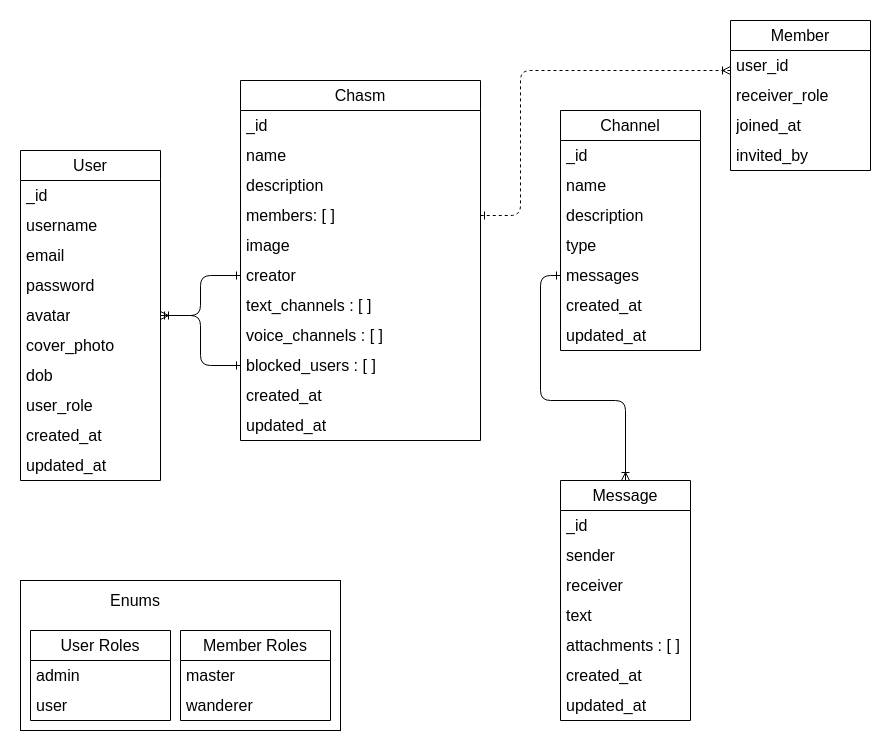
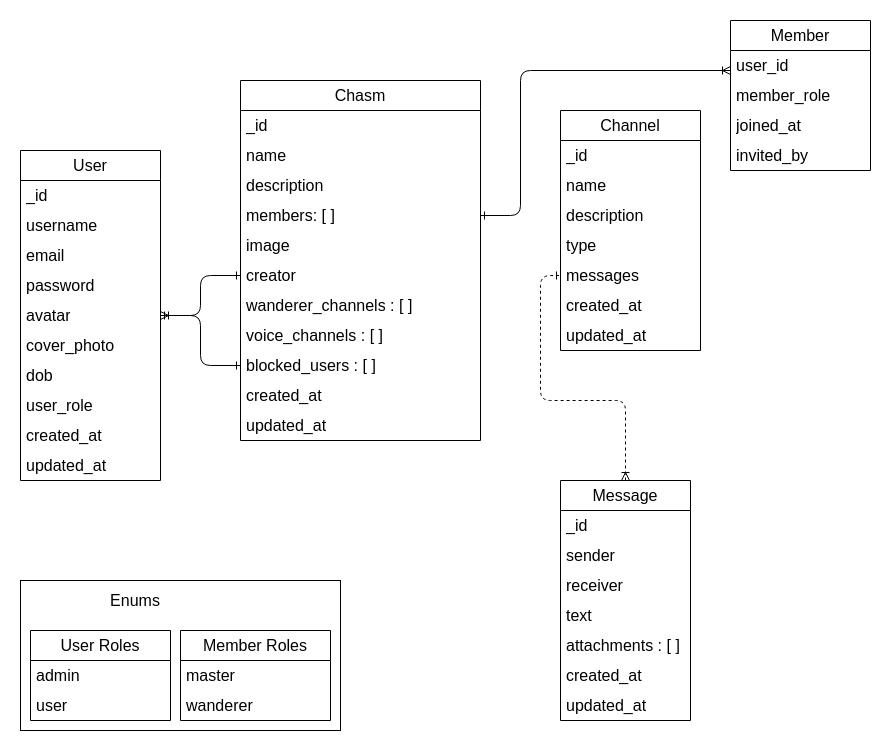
edge "Member" -- "members: [ ]": style dashed -> solid
node "receiver_role": label "receiver_role" -> "member_role"
node "text_channels : [ ]": label "text_channels : [ ]" -> "wanderer_channels : [ ]"
edge "messages" -- "Message": style solid -> dashed
